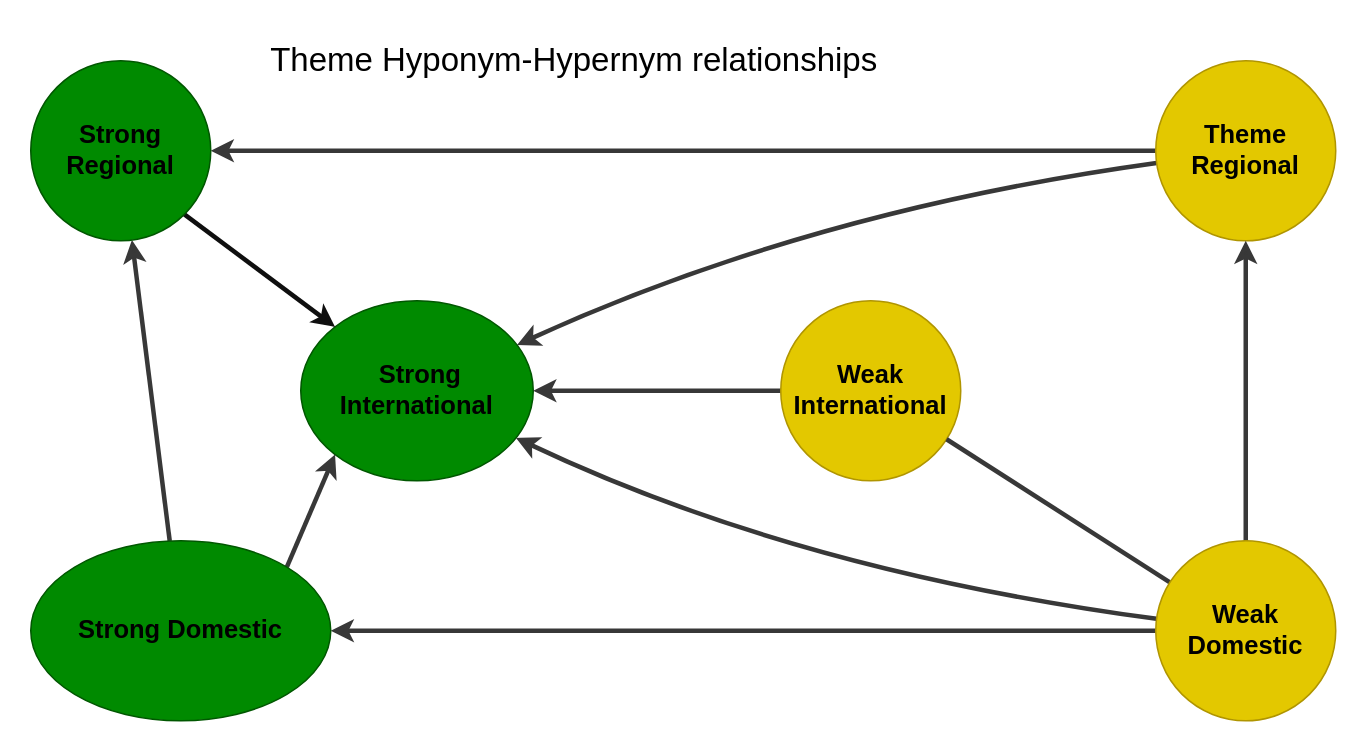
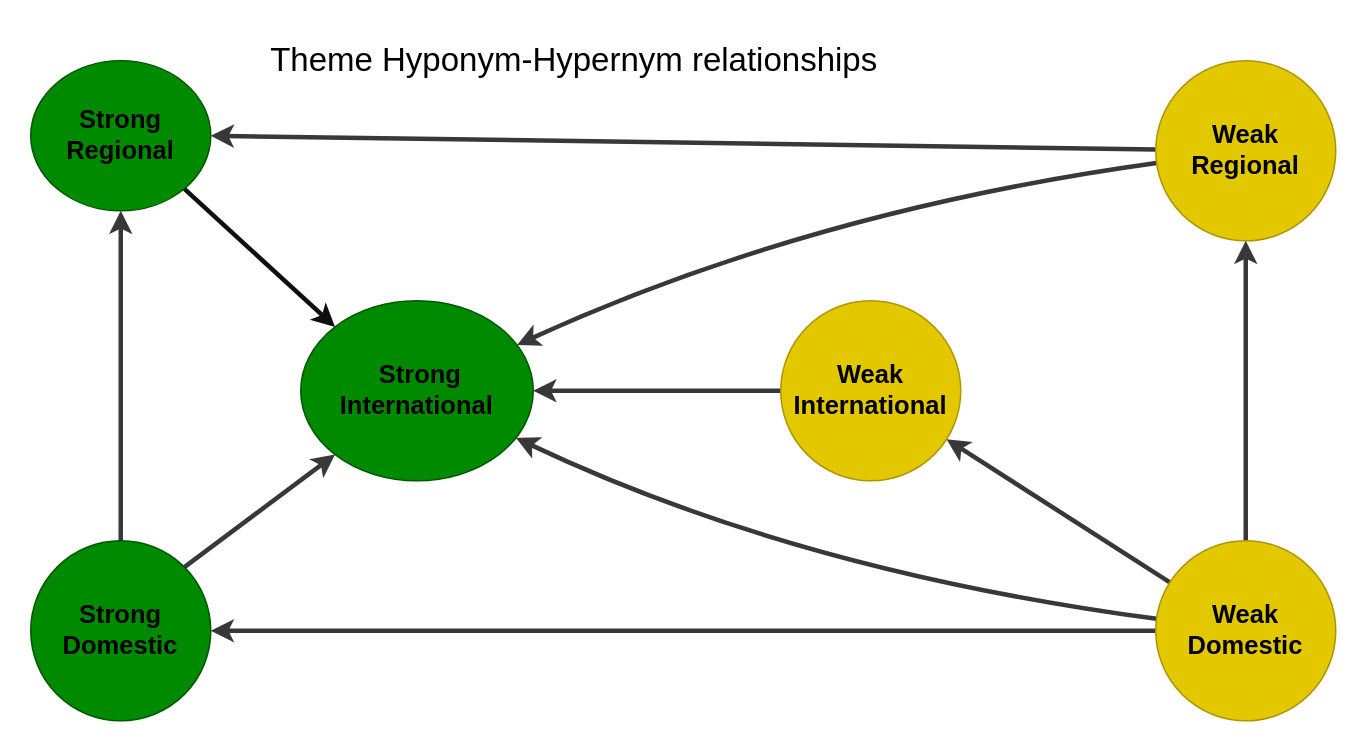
node "Strong Regional": size 180x180 -> 180x150
node "Theme Regional": label "Theme Regional" -> "Weak Regional"
edge "Weak International" -- "Weak Domestic": arrowhead none -> classic
node "Strong Domestic": size 300x180 -> 180x180
